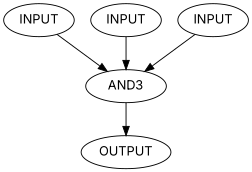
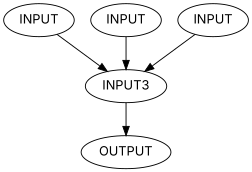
node "AND3": label "AND3" -> "INPUT3"
